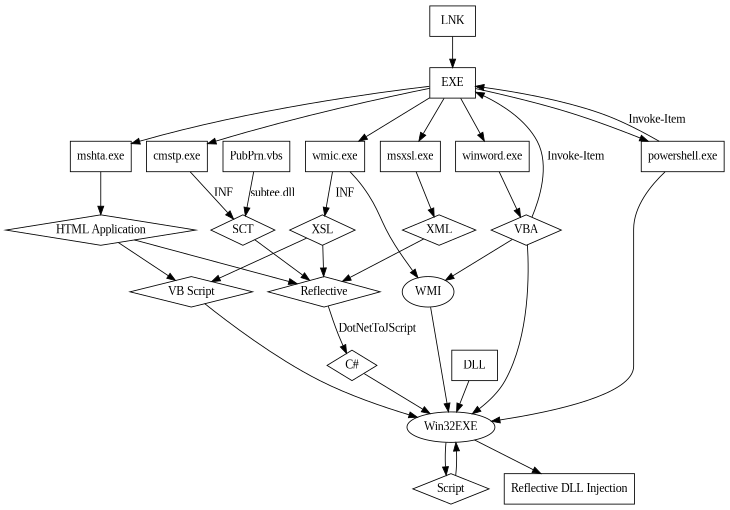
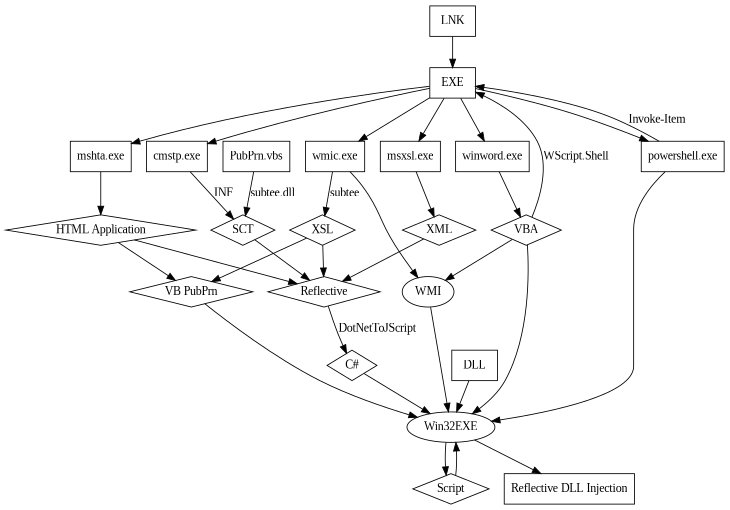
edge "VBA" -> "EXE": label "Invoke-Item" -> "WScript.Shell"
edge "wmic.exe" -> "XSL": label "INF" -> "subtee"
node "VB Script": label "VB Script" -> "VB PubPrn"
